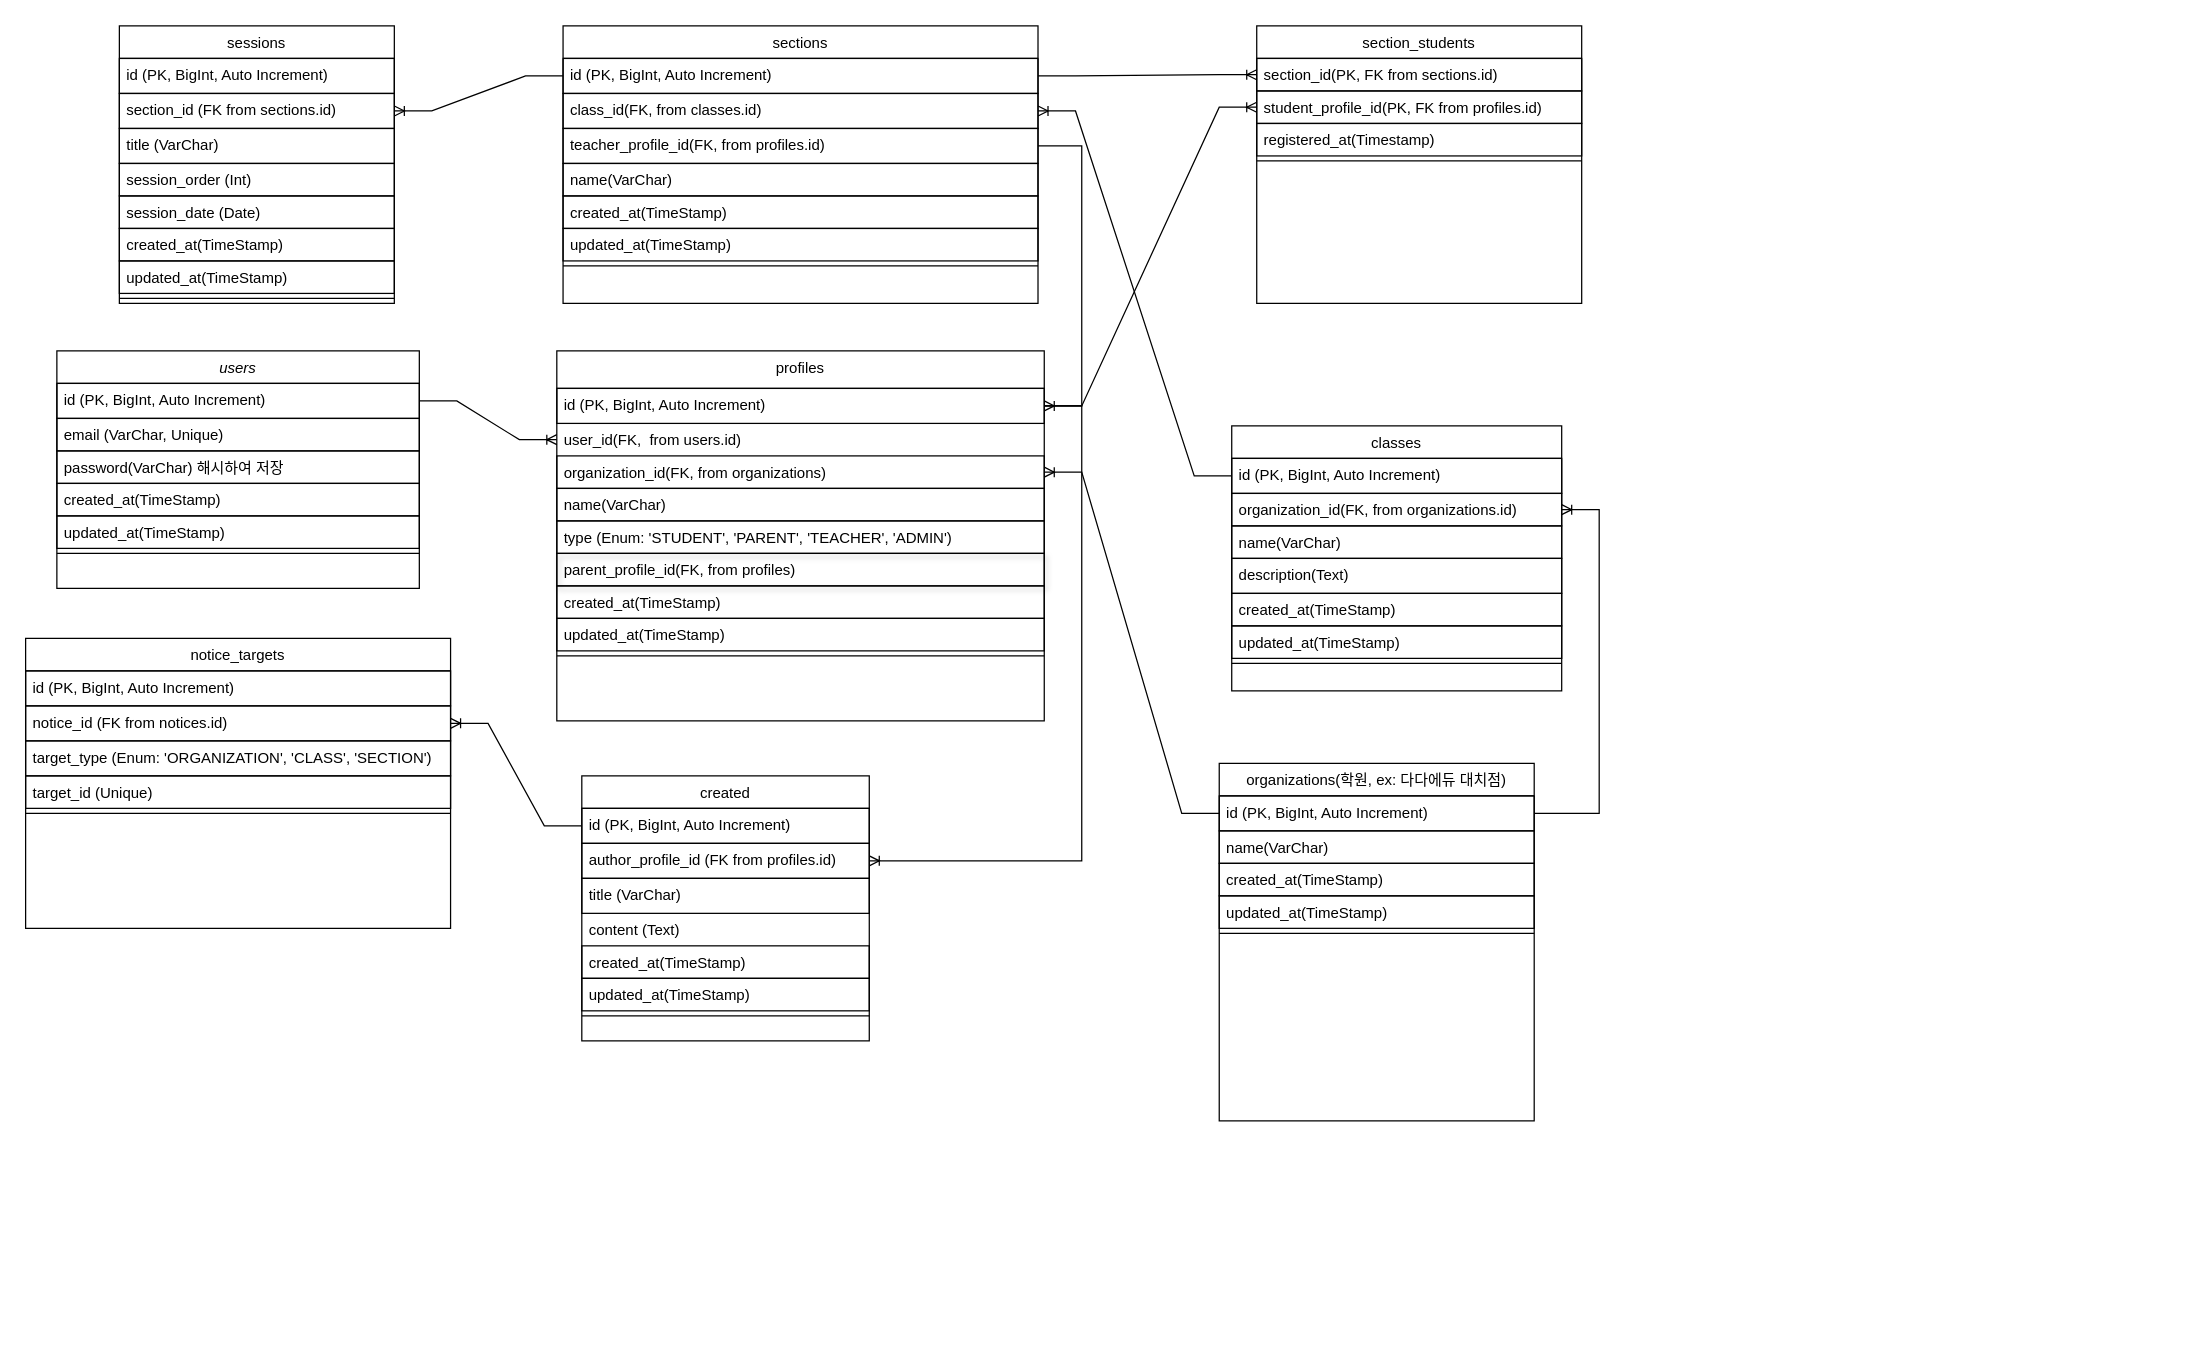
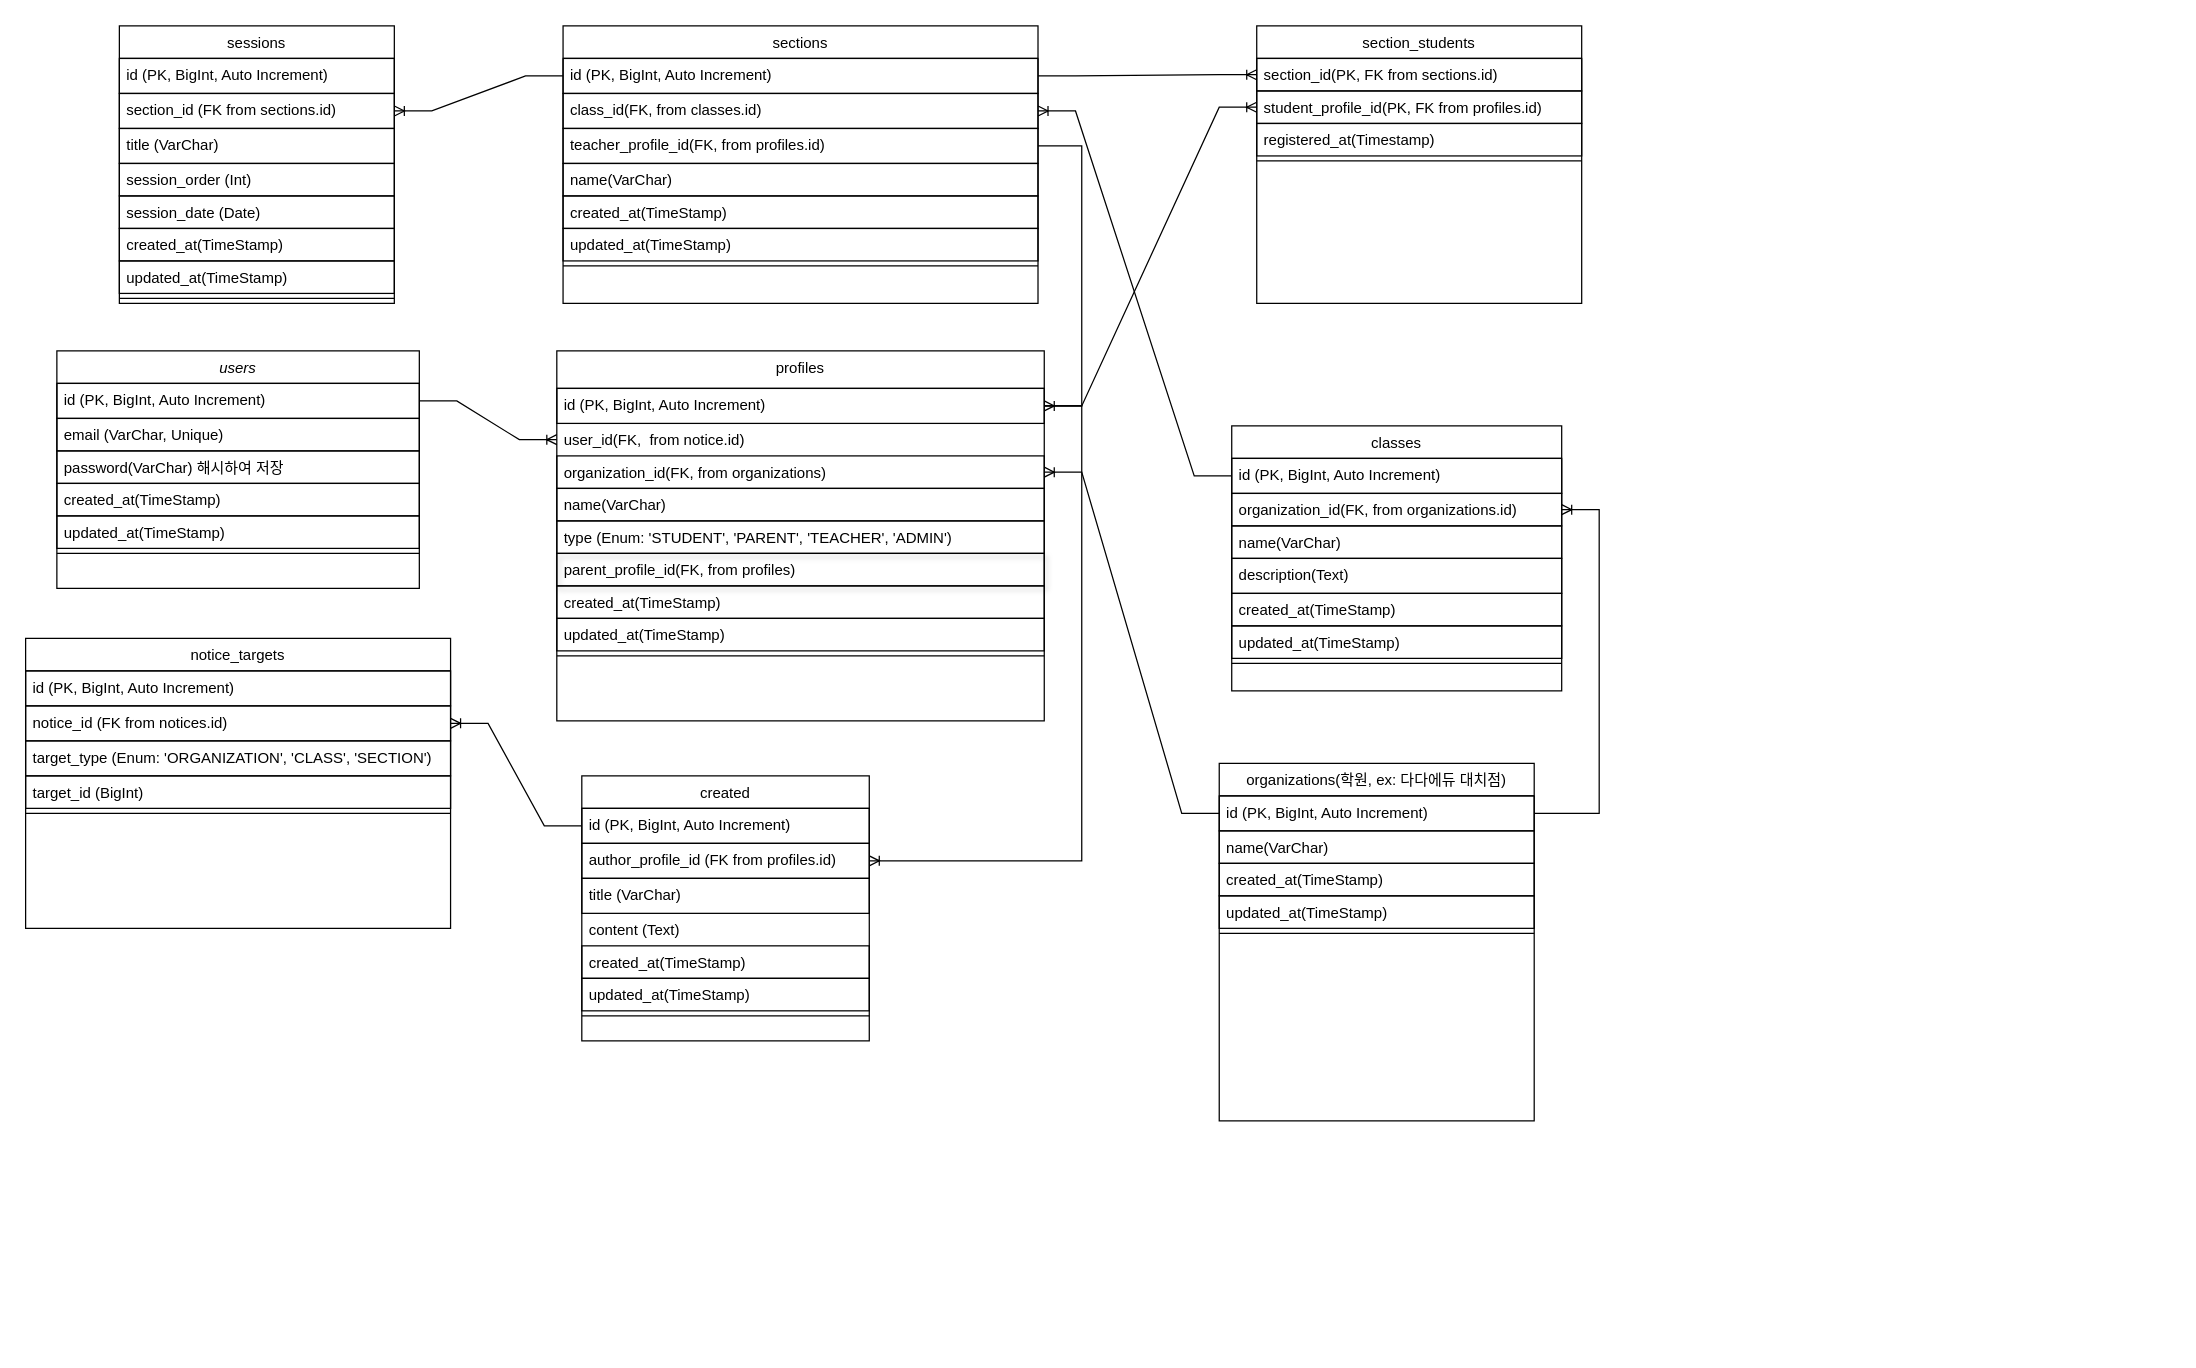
node "user_id(FK, from users.id)": label "user_id(FK, from users.id)" -> "user_id(FK, from notice.id)"
node "target_id (Unique)": label "target_id (Unique)" -> "target_id (BigInt)"
